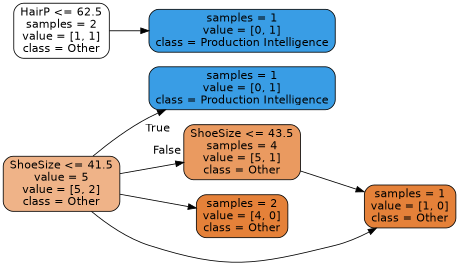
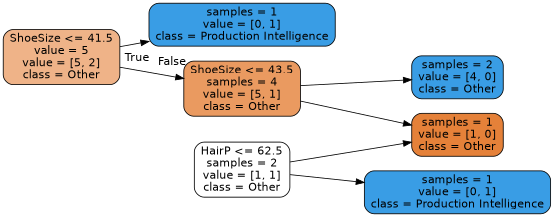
edge "ShoeSize <= 41.5 value = 5 value = [5, 2] class = Other" -> "samples = 2 value = [4, 0] class = Other": now "ShoeSize <= 43.5 samples = 4 value = [5, 1] class = Other" -> "samples = 2 value = [4, 0] class = Other"
node "samples = 2 value = [4, 0] class = Other": fillcolor #e58139ff -> #399de5ff
edge "ShoeSize <= 41.5 value = 5 value = [5, 2] class = Other" -> "samples = 1 value = [1, 0] class = Other": now "HairP <= 62.5 samples = 2 value = [1, 1] class = Other" -> "samples = 1 value = [1, 0] class = Other"
